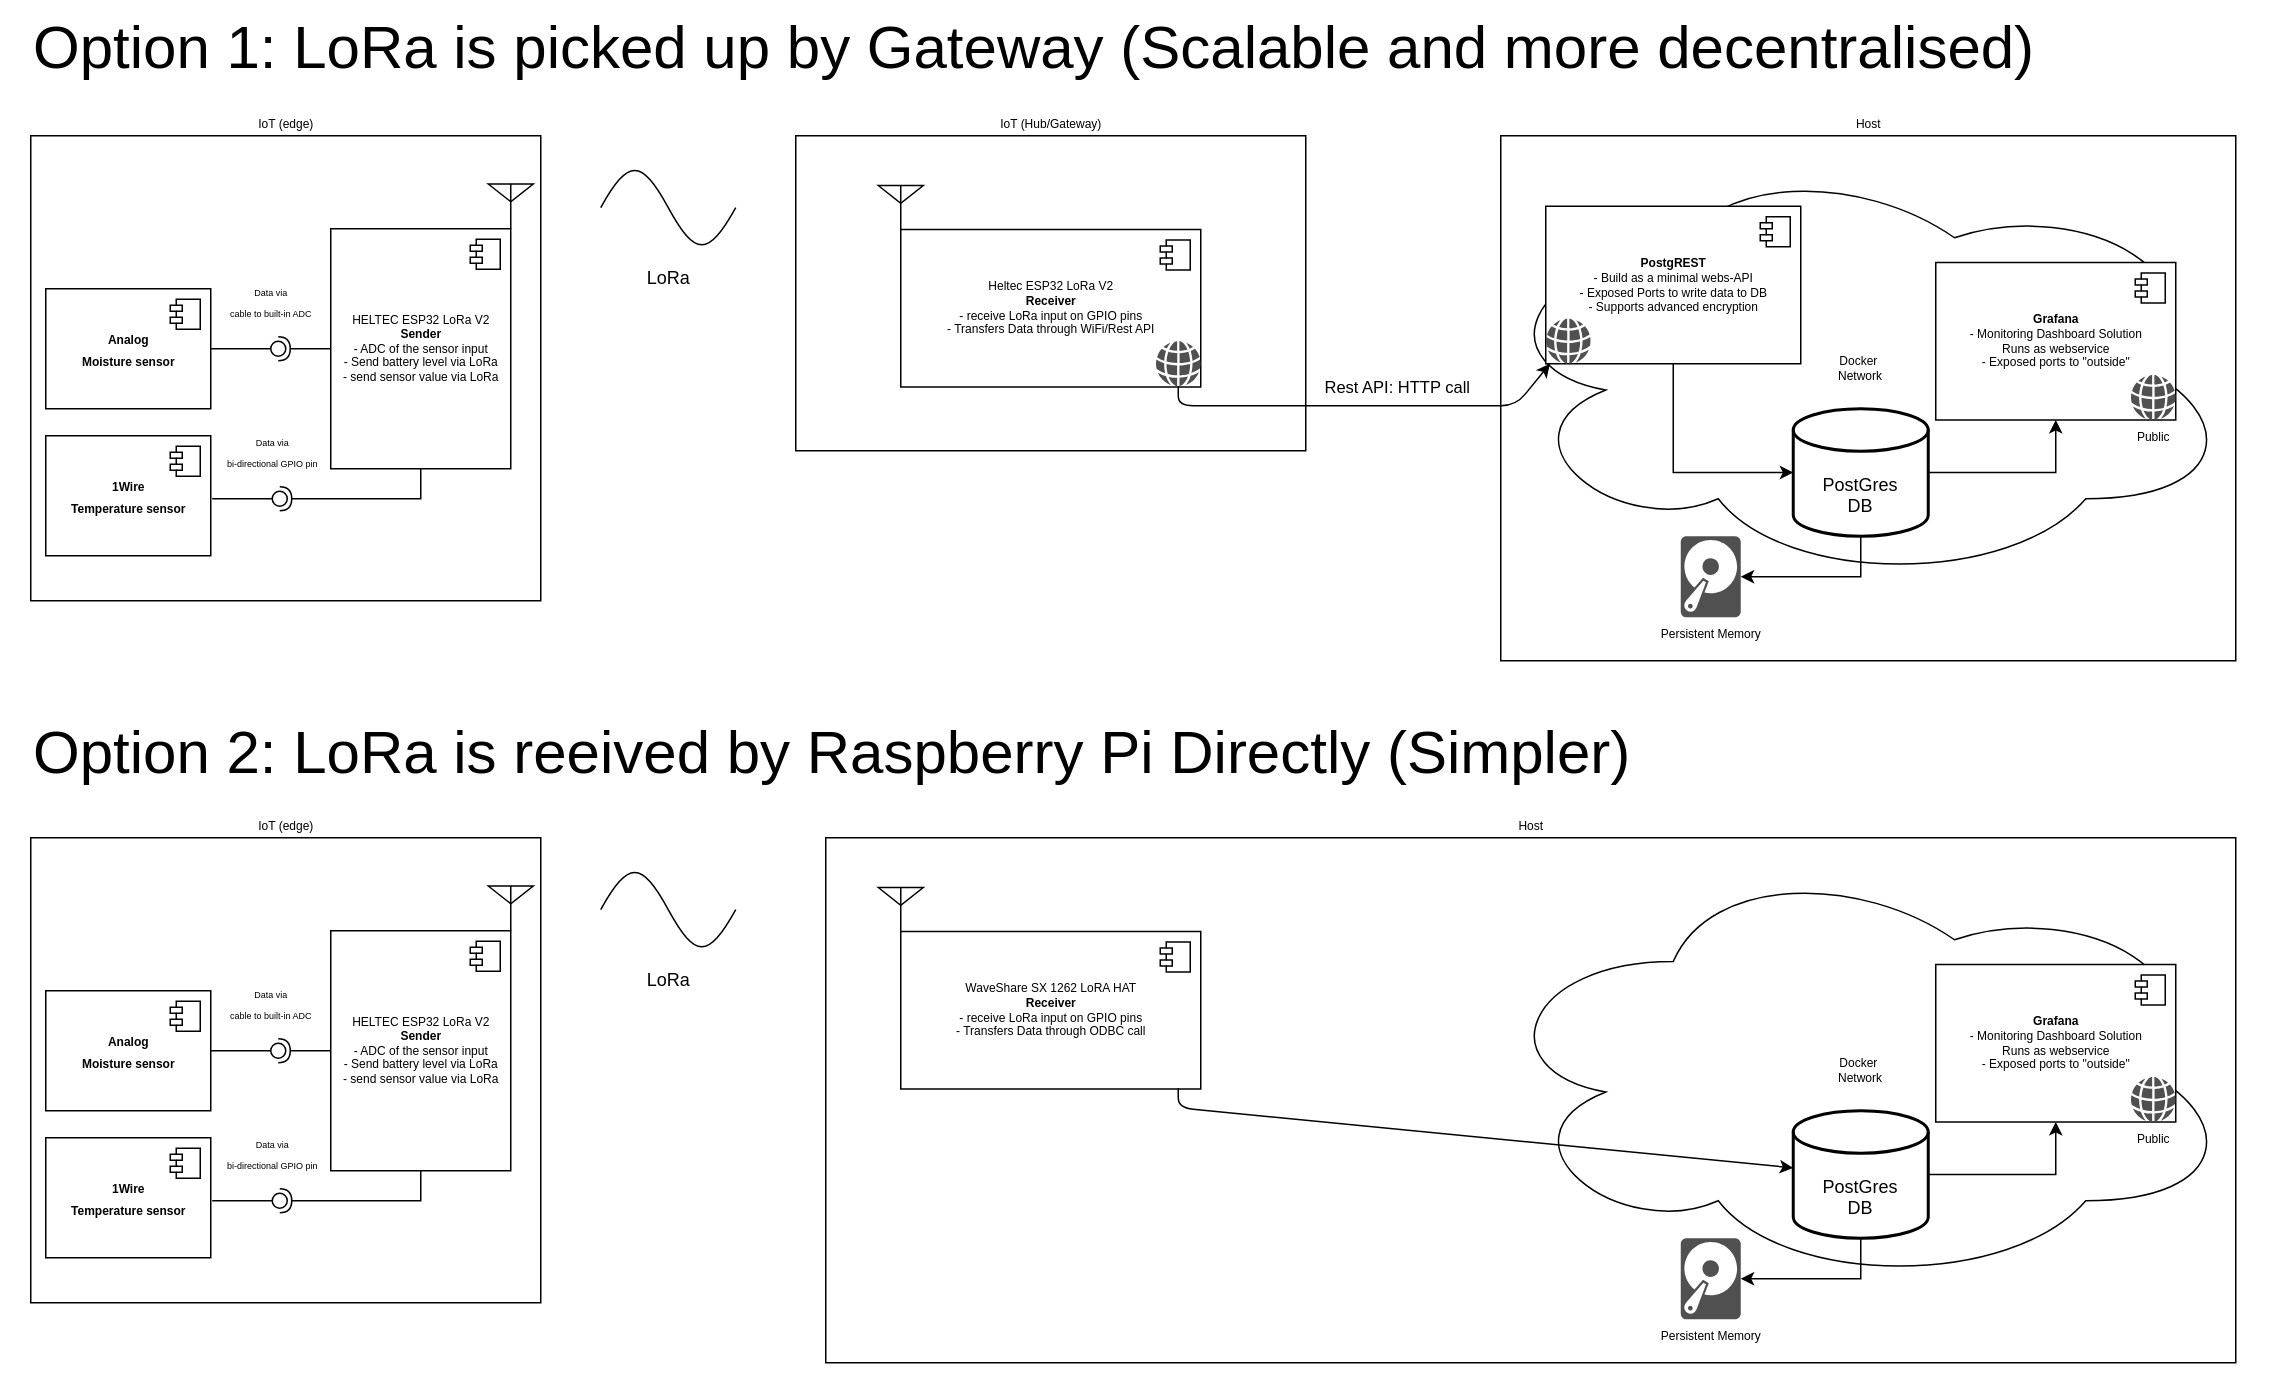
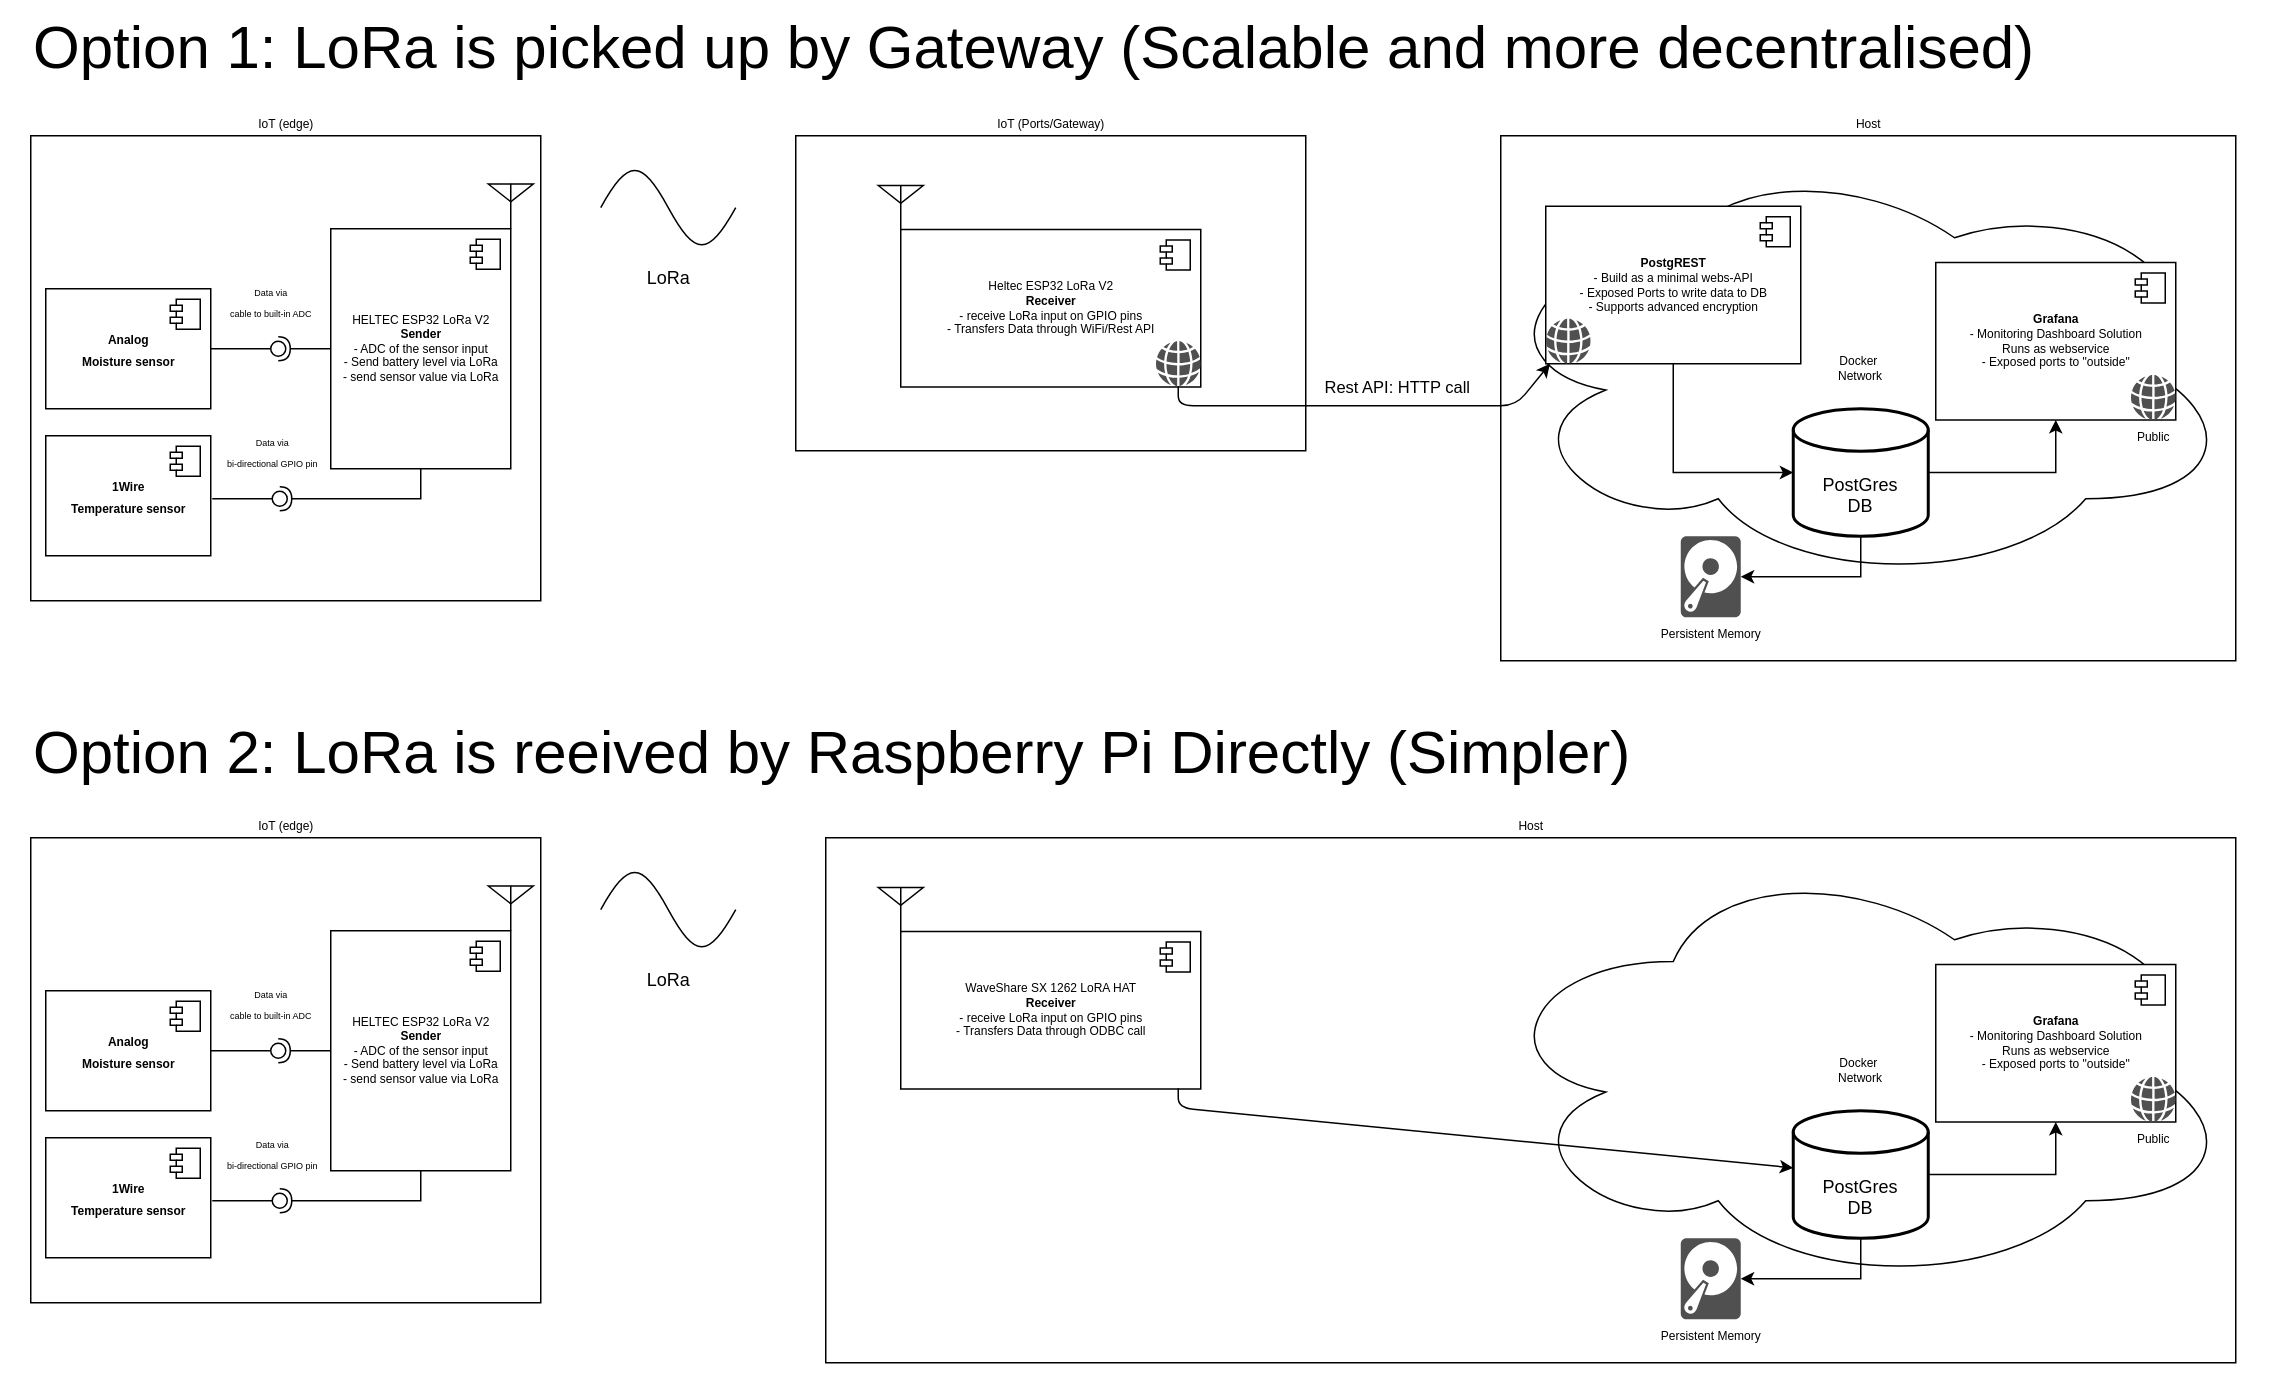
node "IoT (Hub/Gateway)": label "IoT (Hub/Gateway)" -> "IoT (Ports/Gateway)"
